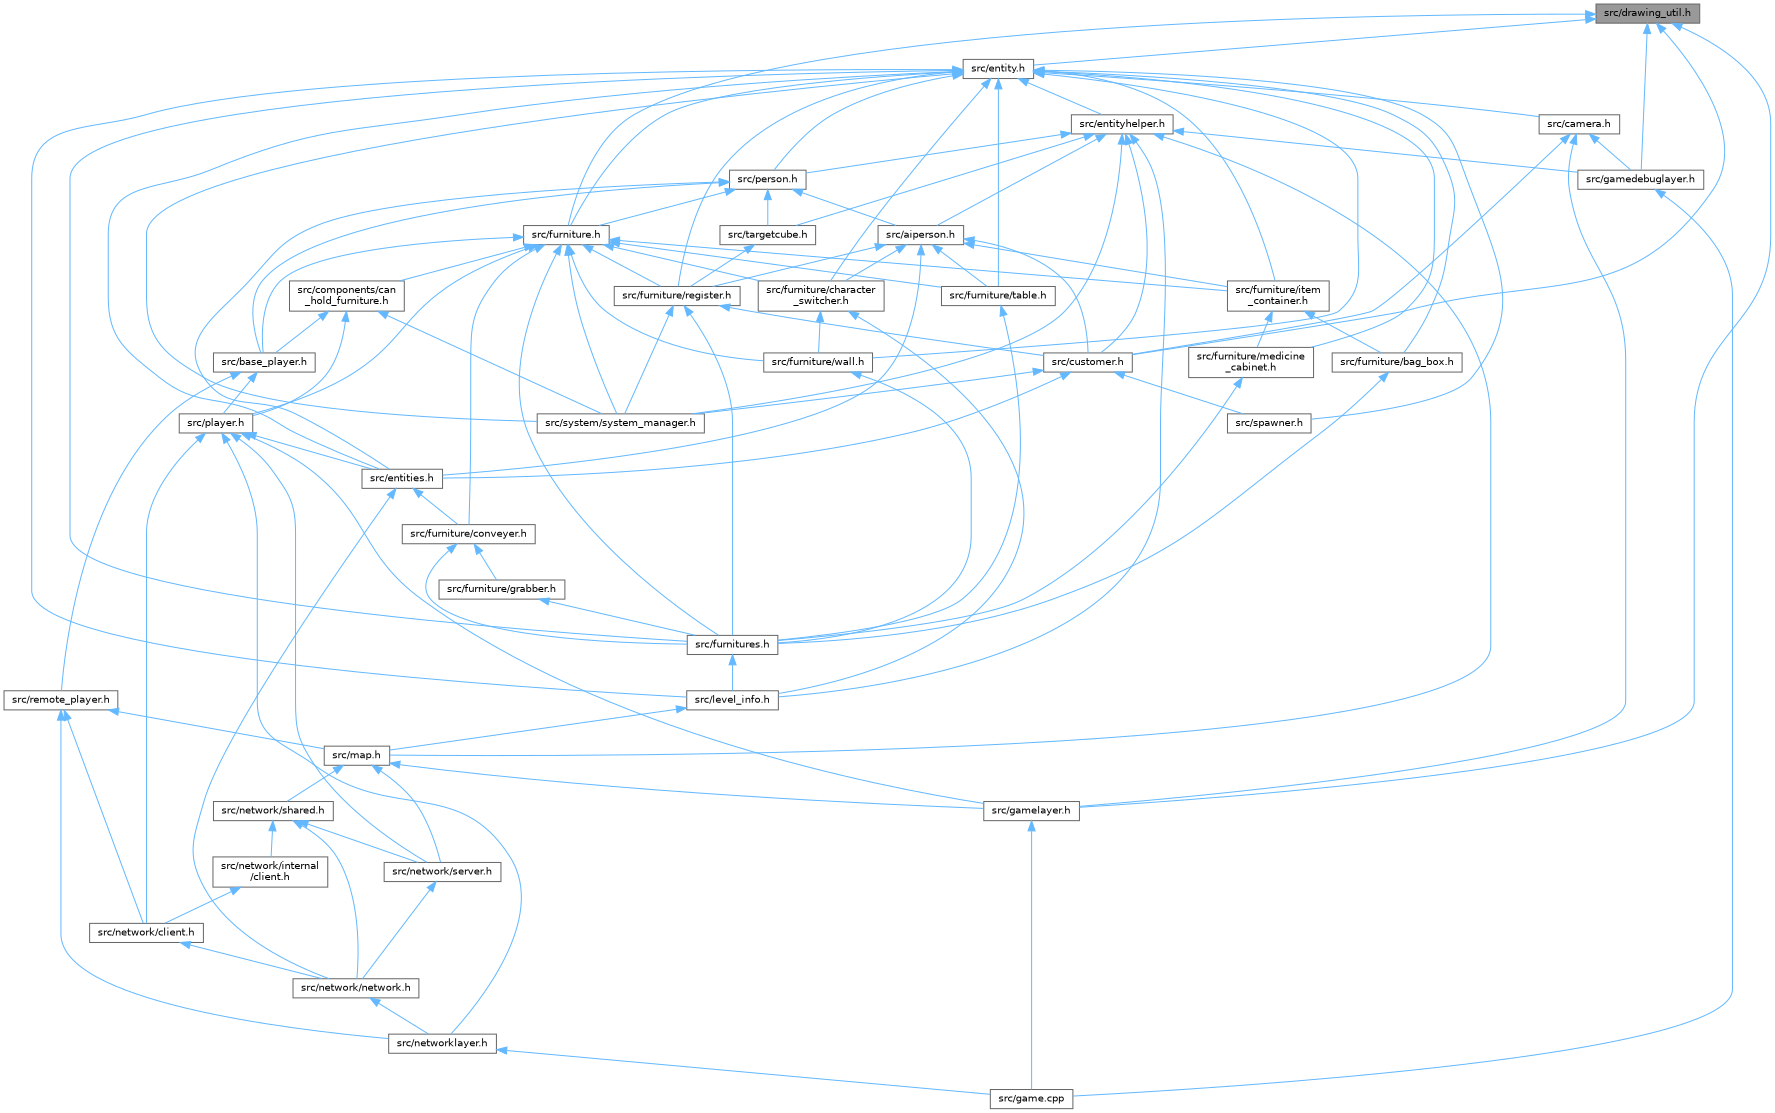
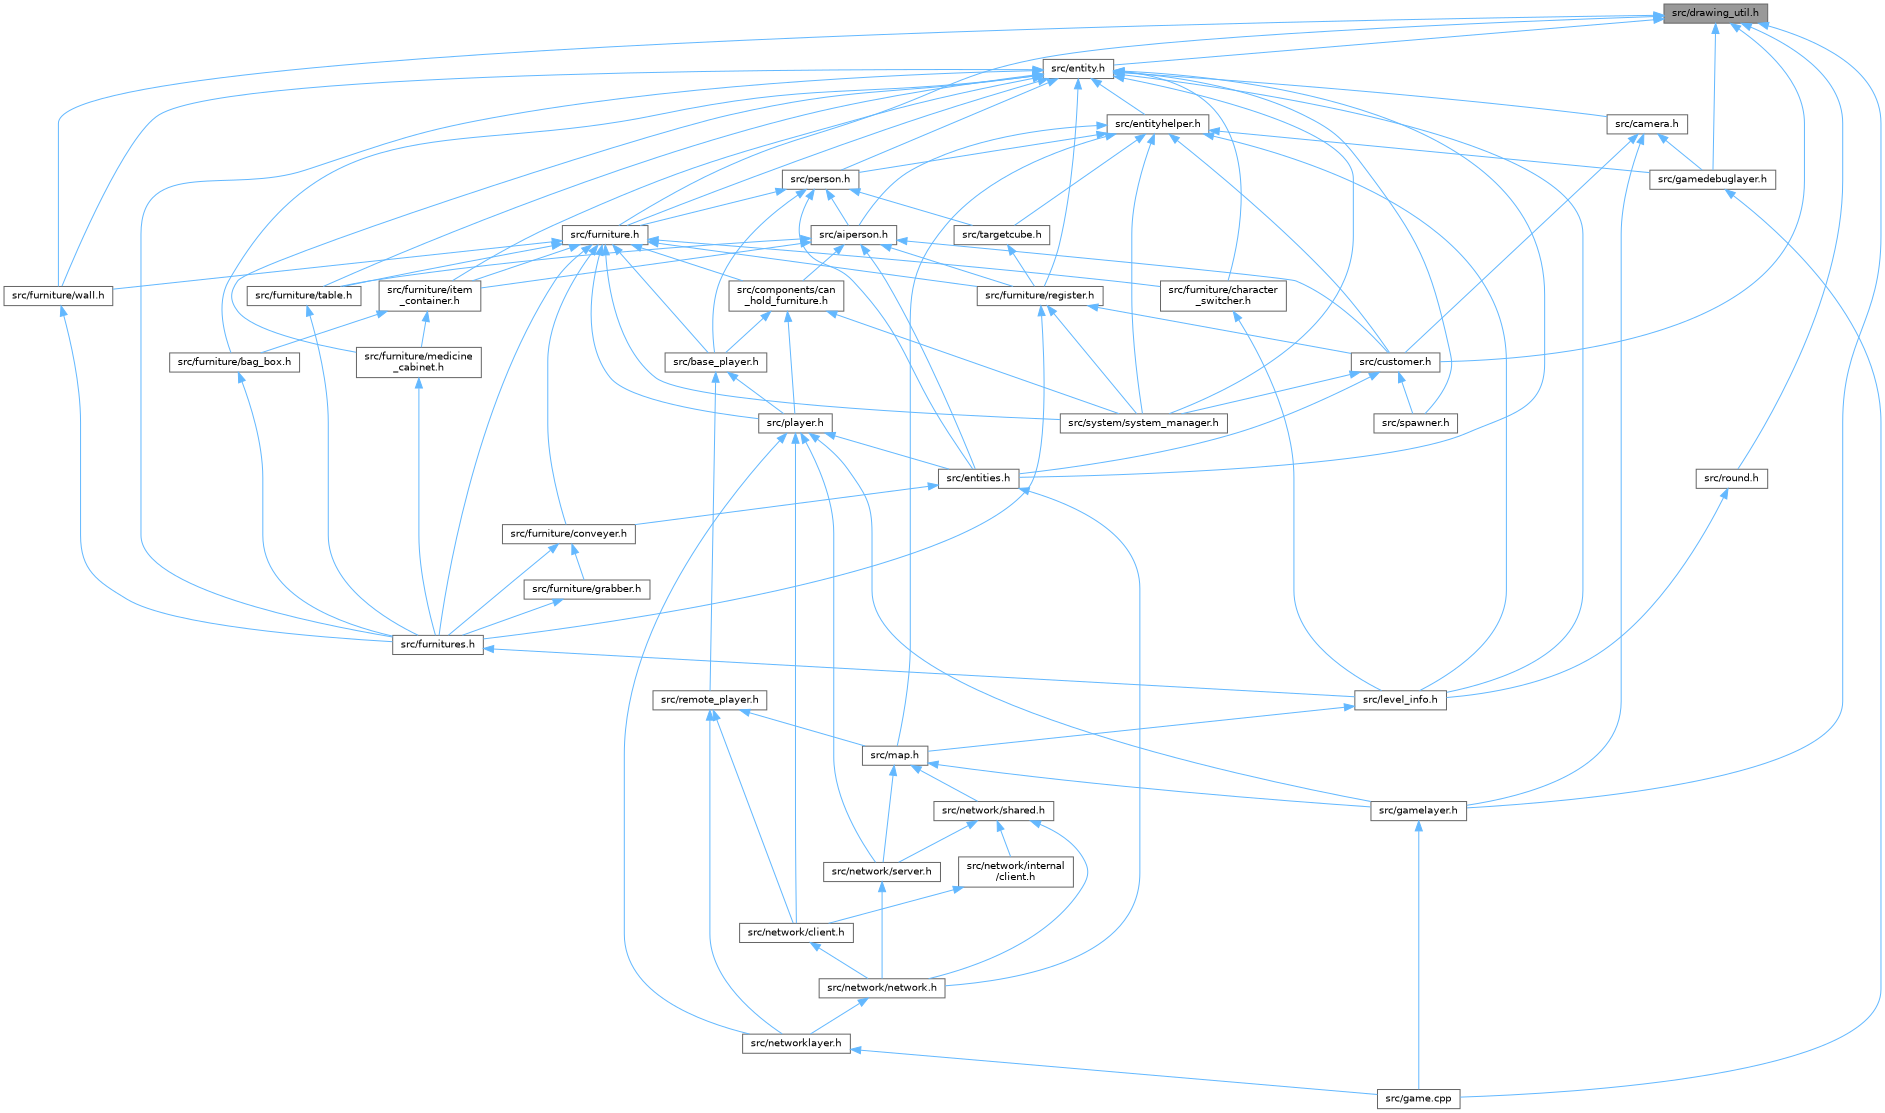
edge "src/furniture/character _switcher.h" -> "src/aiperson.h": now "src/components/can _hold_furniture.h" -> "src/aiperson.h"
edge "src/furniture/wall.h" -> "src/furniture/character _switcher.h": now "src/furniture/wall.h" -> "src/drawing_util.h"
node "src/round.h": added
